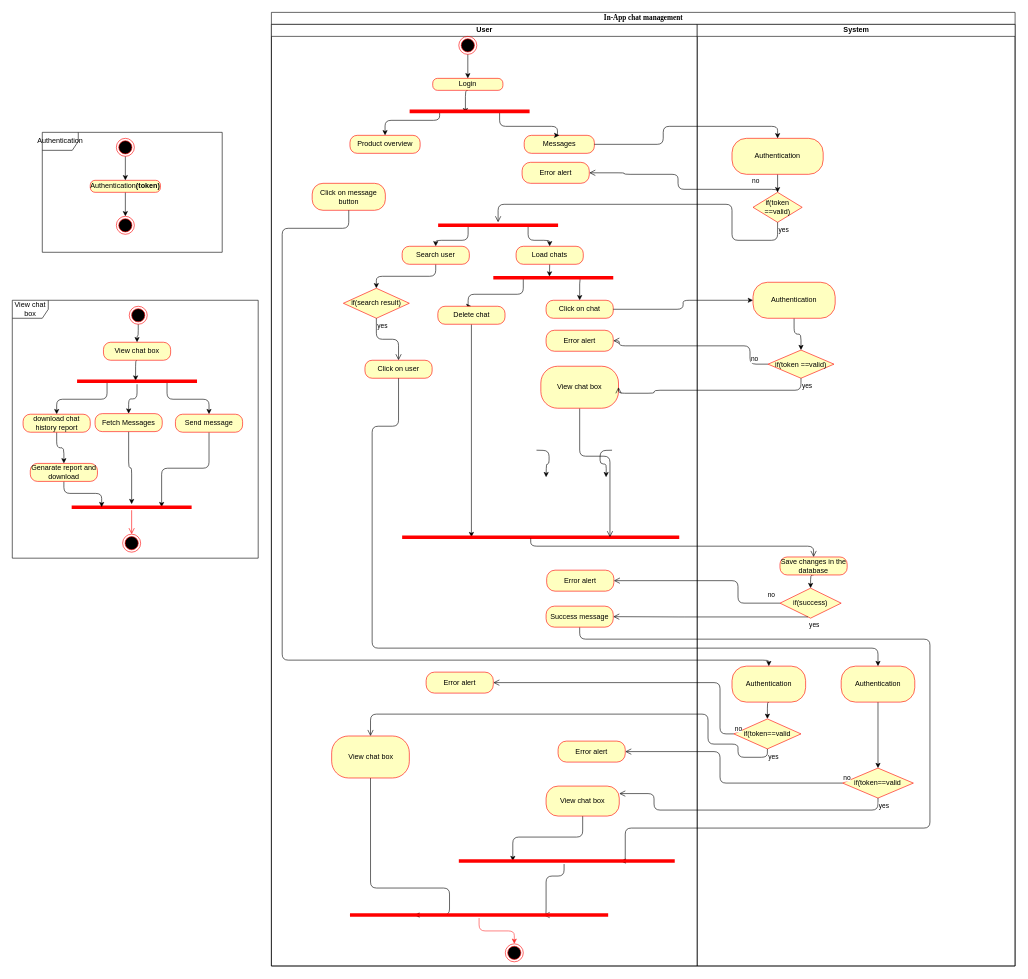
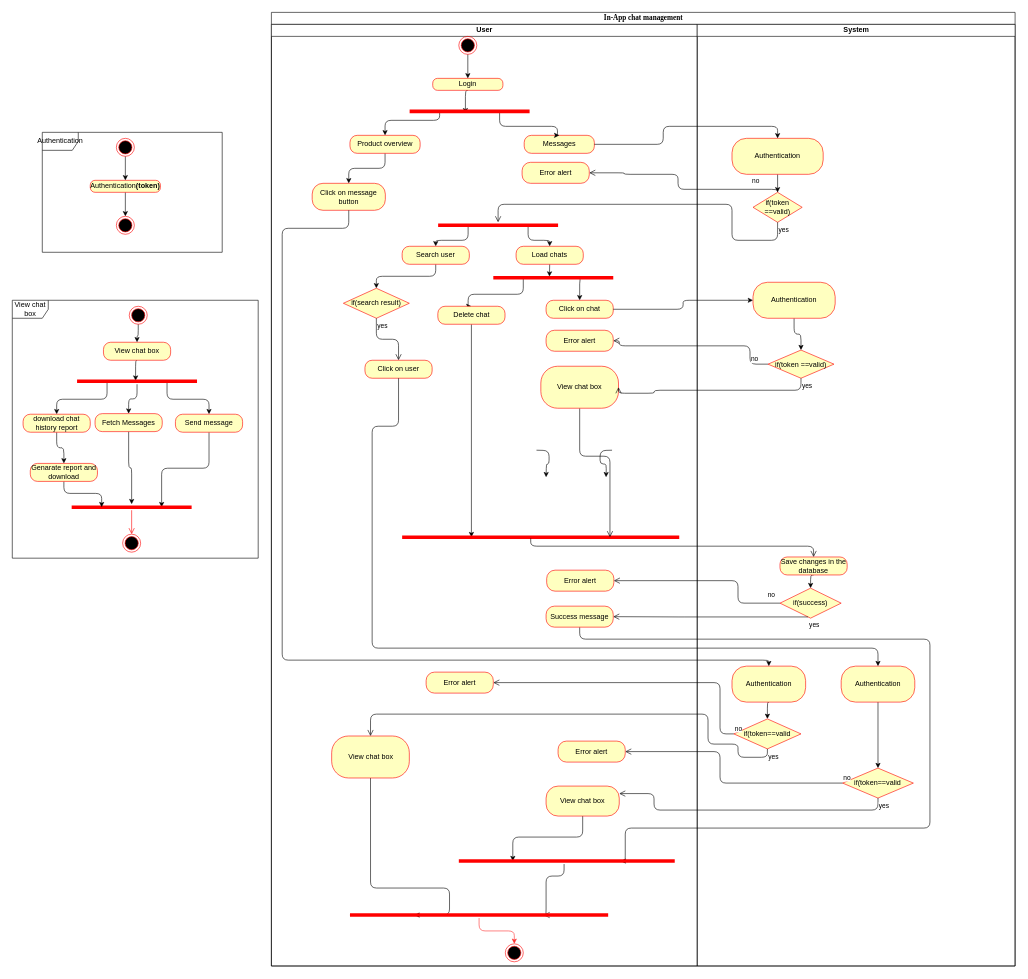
edge "Product overview" -> "Click on message button": added
